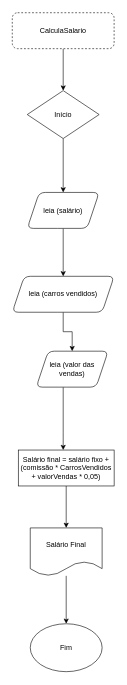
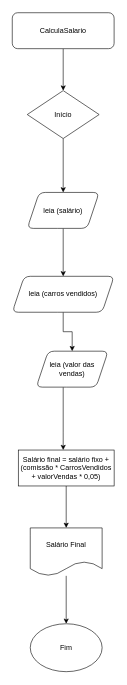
node "CalculaSalario": style dashed -> solid
